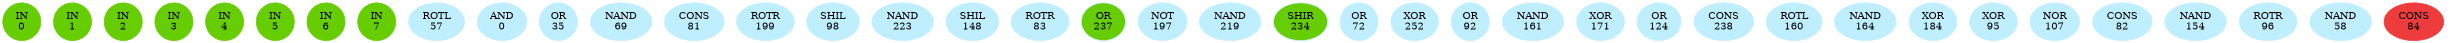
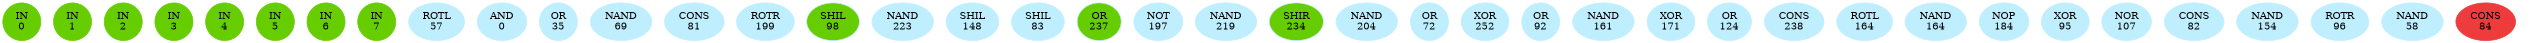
node "SHIL 98": fillcolor lightblue1 -> chartreuse3
node "ROTR 83": label "ROTR 83" -> "SHIL 83"
node "NAND 204": added
node "ROTL 160": label "ROTL 160" -> "ROTL 164"
node "XOR 184": label "XOR 184" -> "NOP 184"
